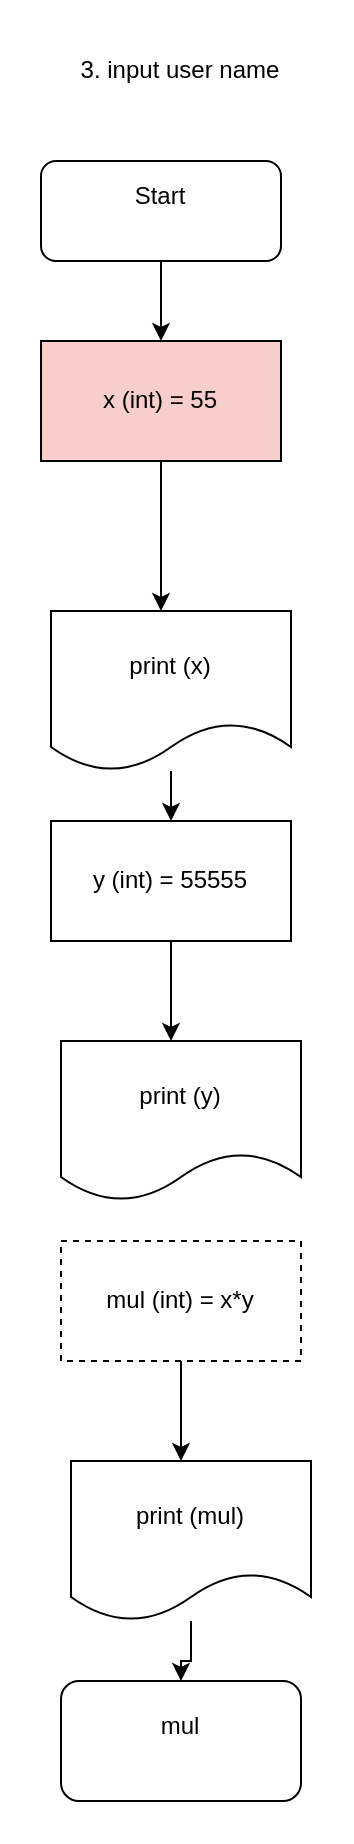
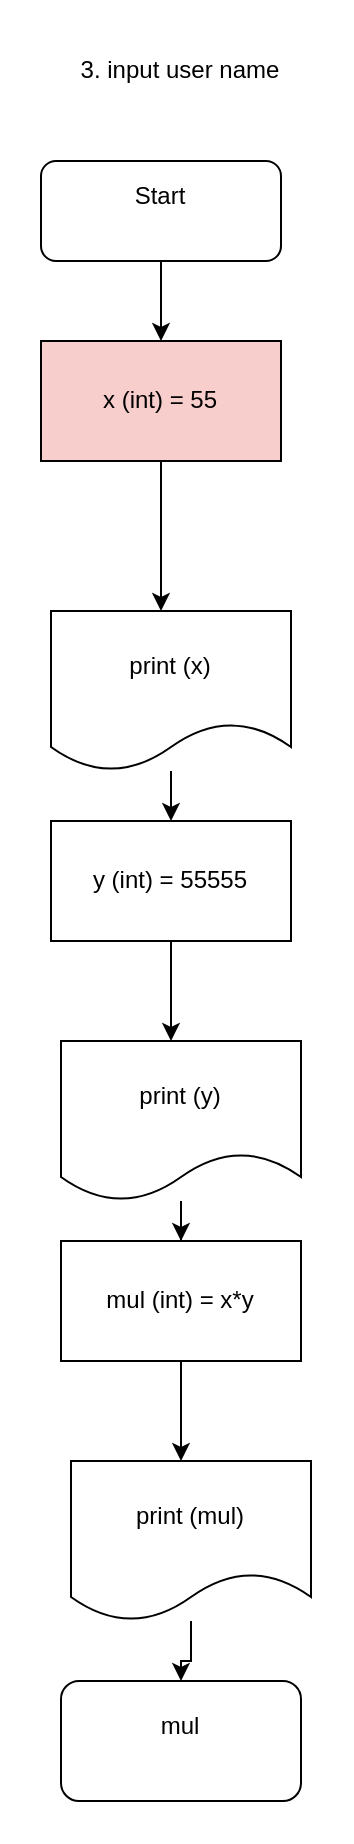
edge "print (y)" -> "mul (int) = x*y": added
node "mul (int) = x*y": style dashed -> solid
